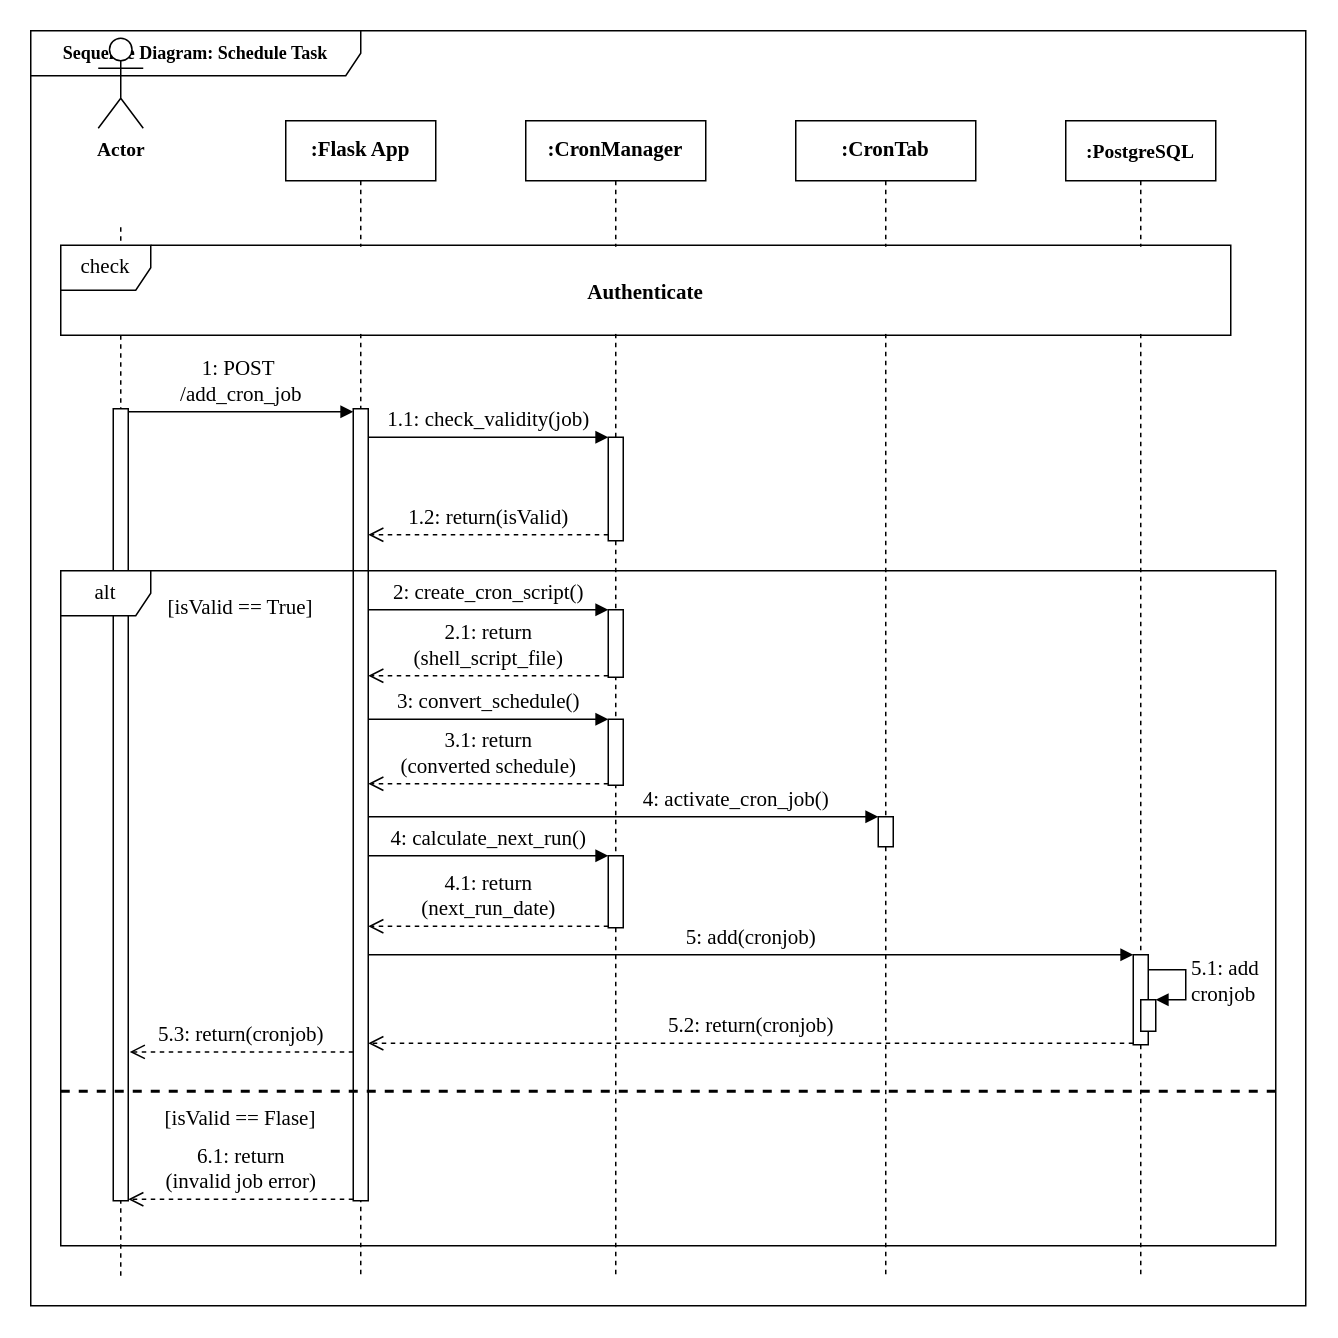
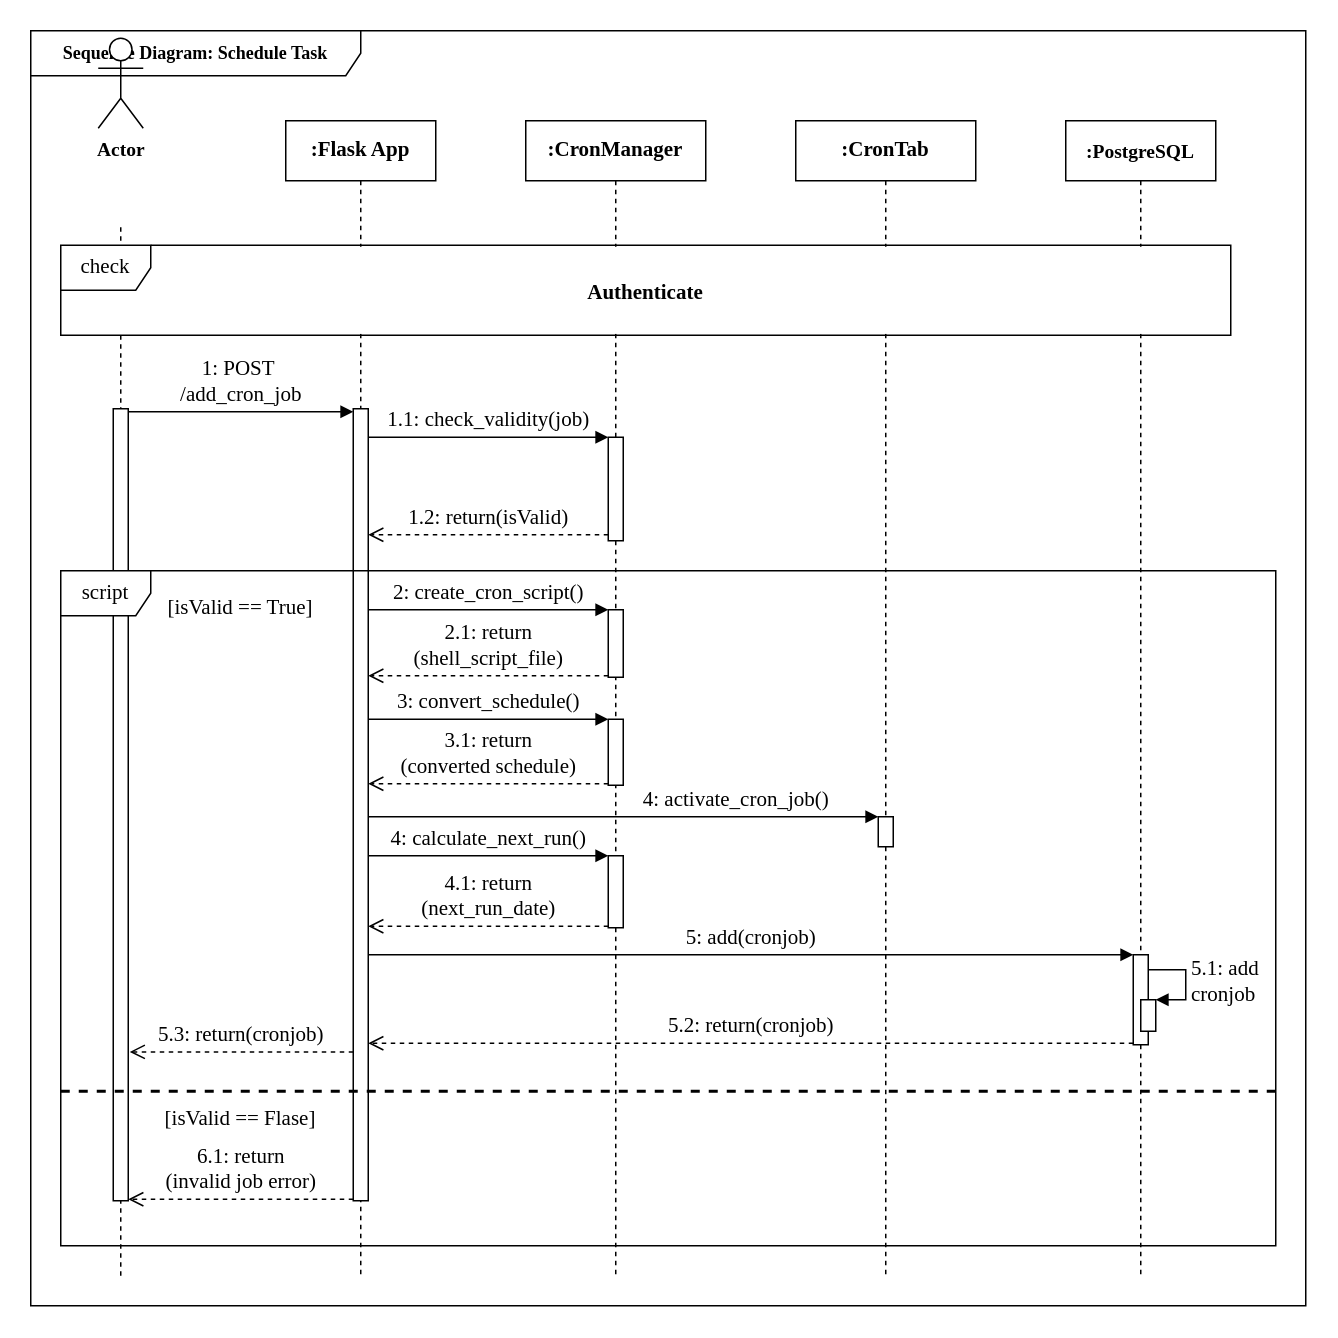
node "alt": label "alt" -> "script"
